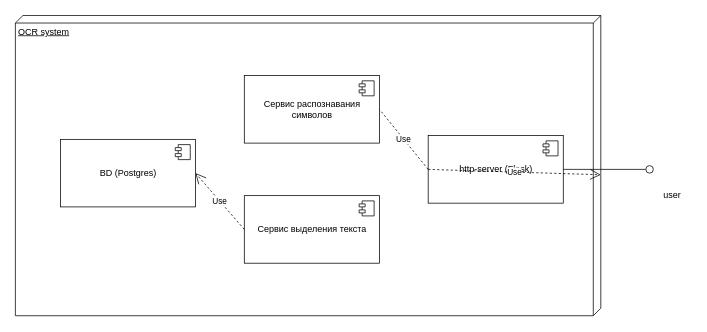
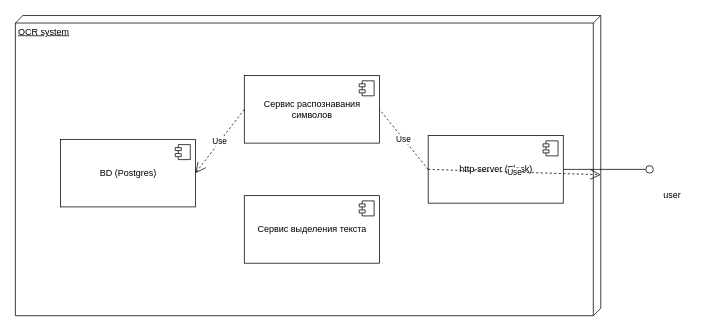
edge "Сервис распознавания символов" -> "BD (Postgres)": added, label "Use"
edge "Сервис выделения текста" -> "BD (Postgres)": removed, label "Use"
